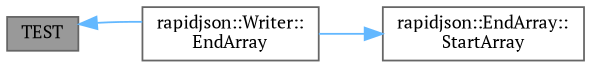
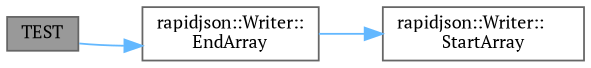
edge "rapidjson::Writer:: EndArray" -> "TEST": reversed
node "rapidjson::EndArray:: StartArray": label "rapidjson::EndArray:: StartArray" -> "rapidjson::Writer:: StartArray"
